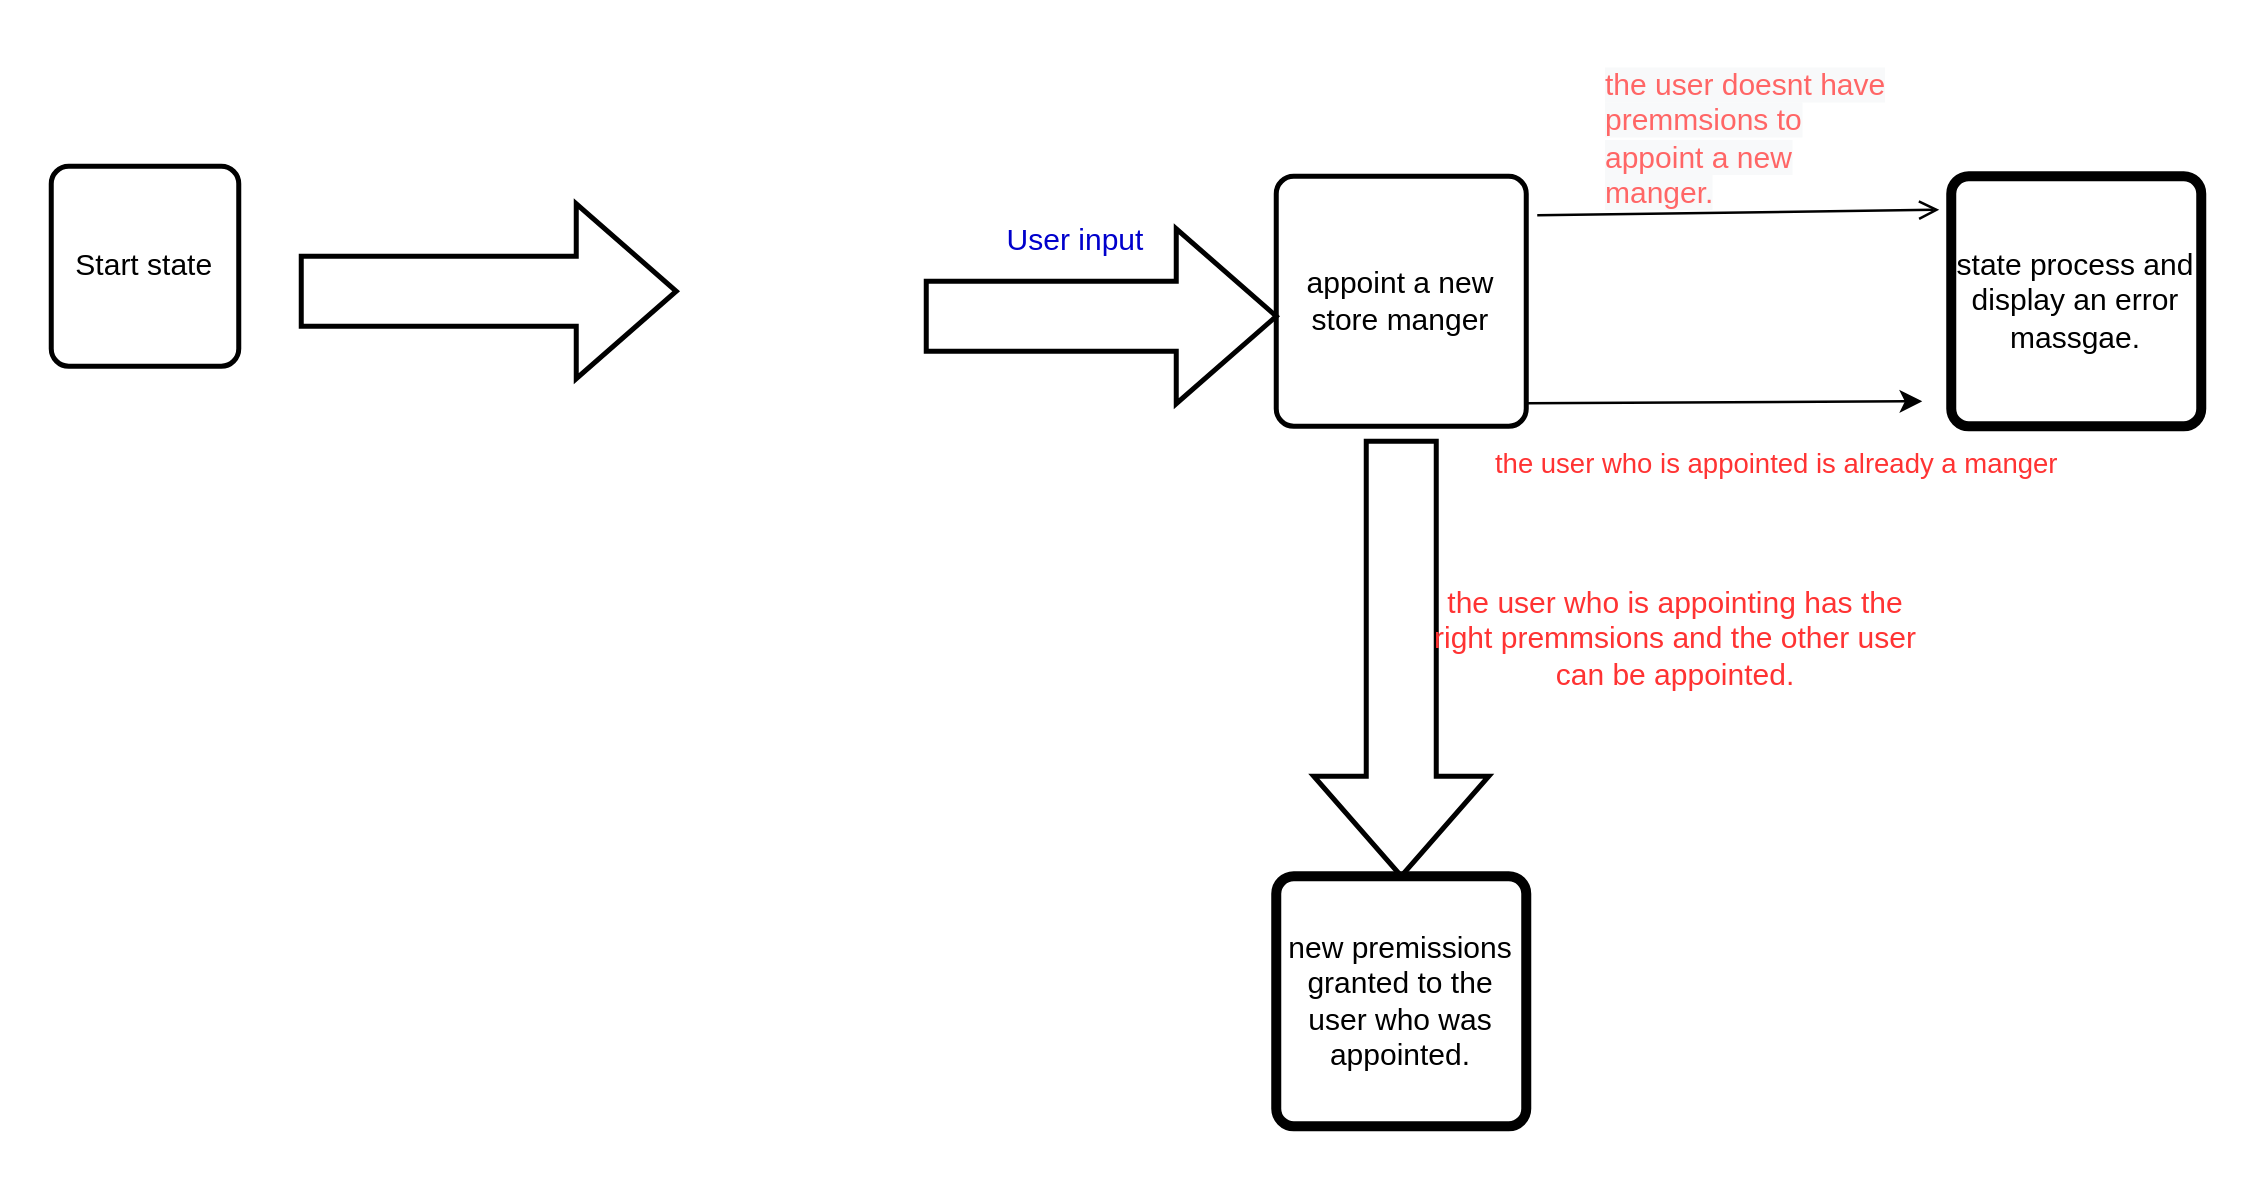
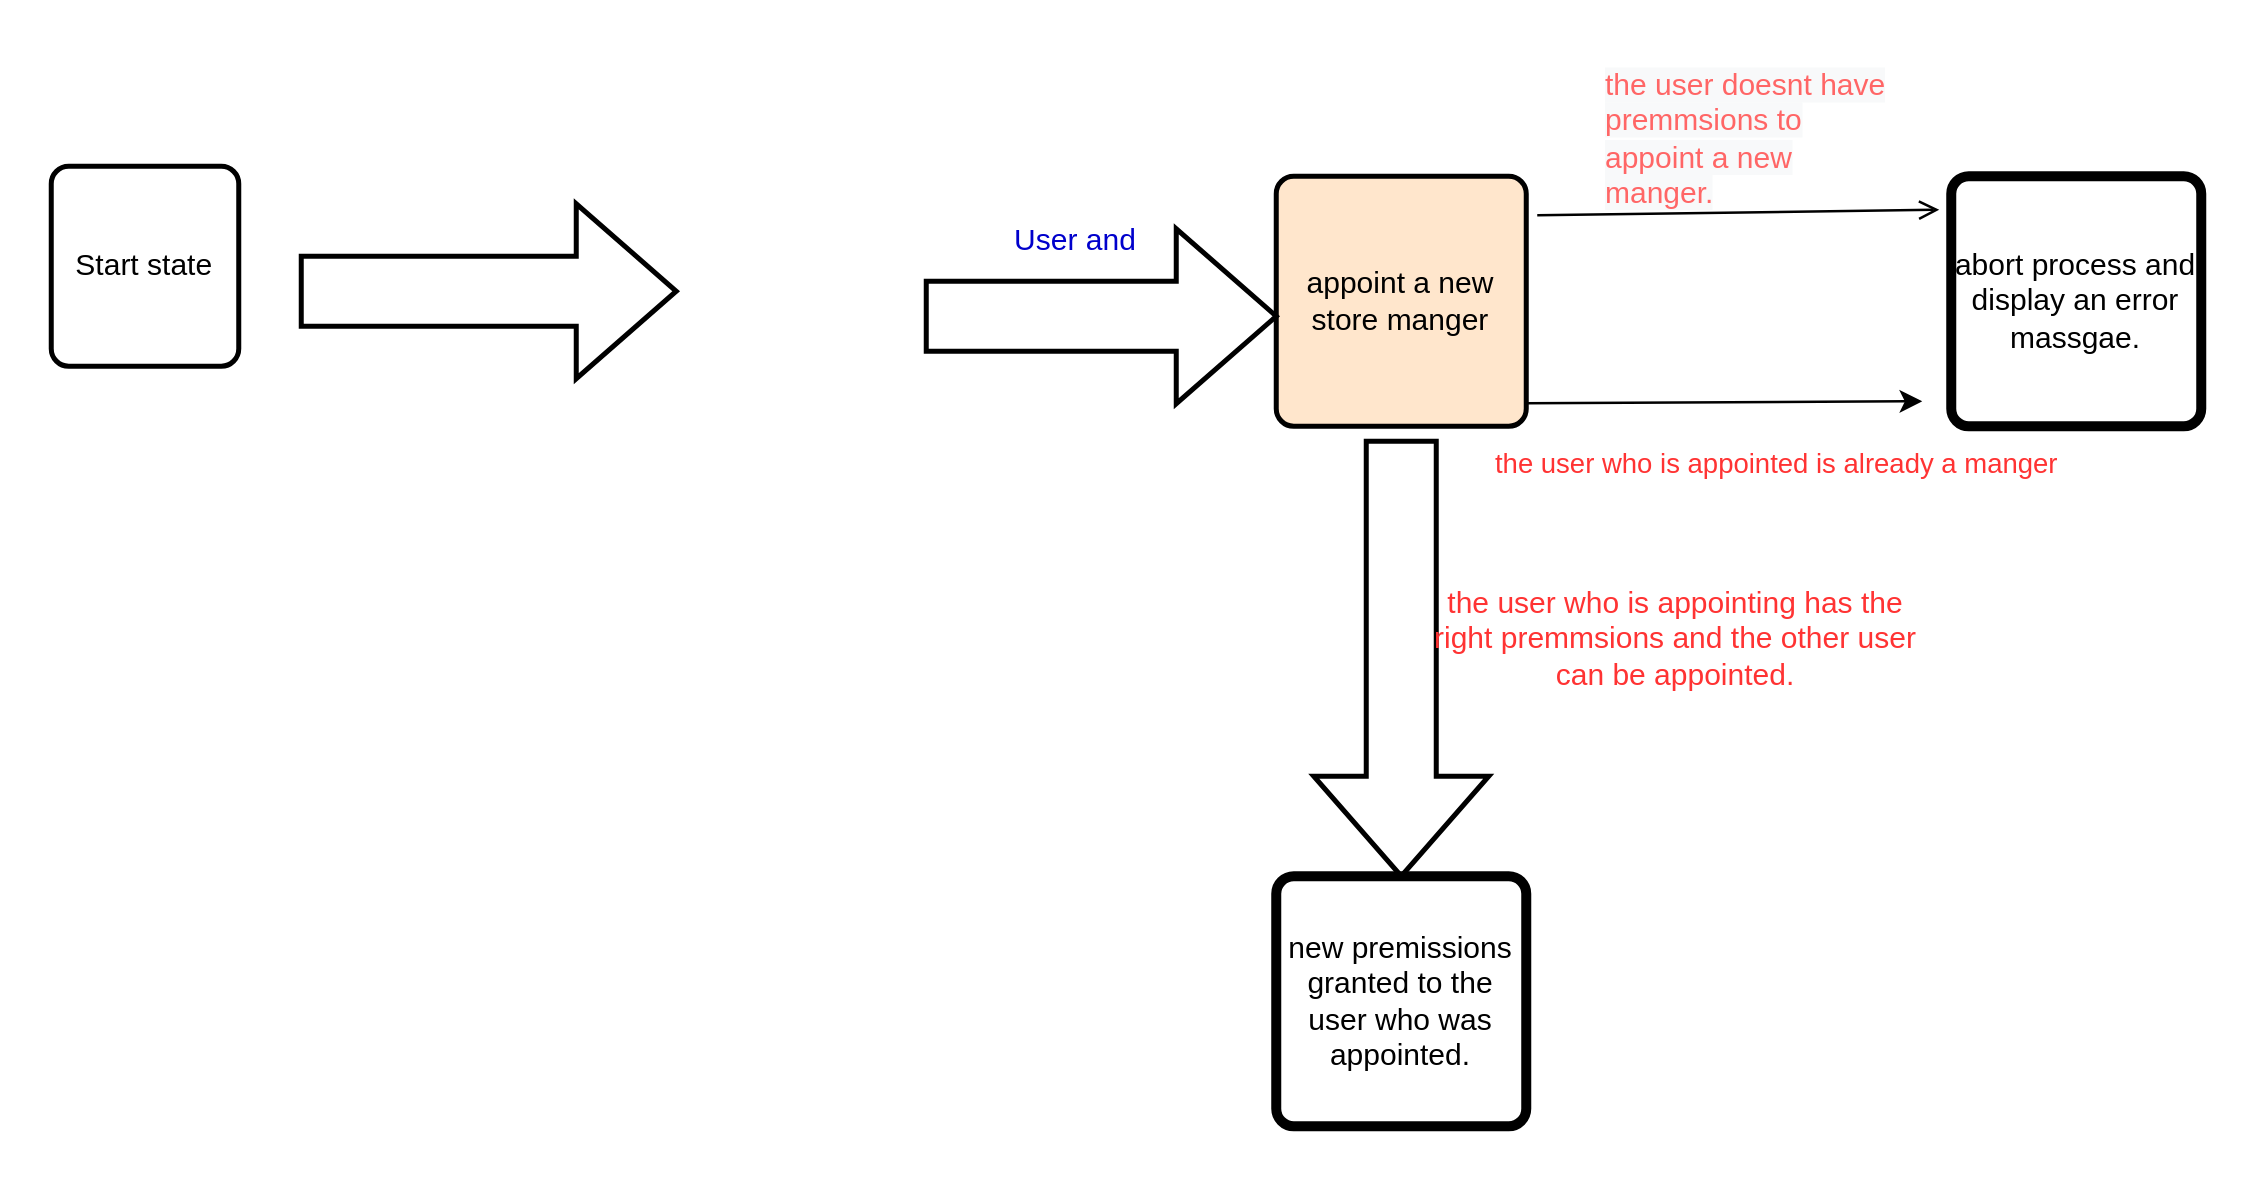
node "User input": label "User input" -> "User and"
node "appoint a new store manger": fillcolor #ffffff -> #ffe6cc
node "state process and display an error massgae.": label "state process and display an error massgae." -> "abort process and display an error massgae."
